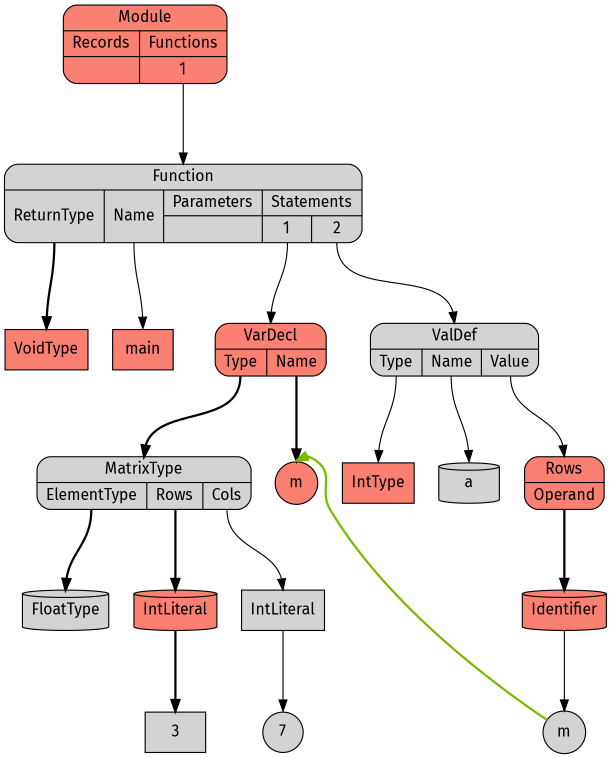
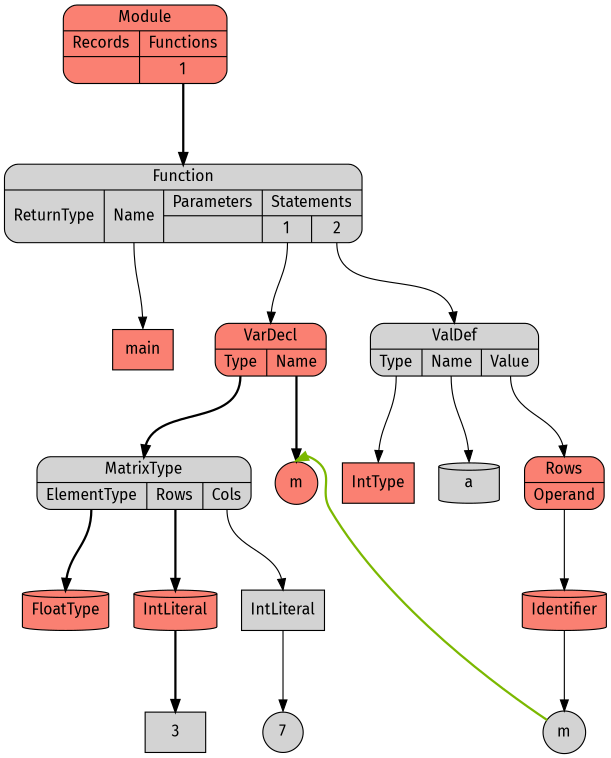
edge "Module" -> "Function": style solid -> bold
node "VoidType": removed
edge "Rows" -> "Identifier": style bold -> solid
node "FloatType": fillcolor lightgrey -> salmon
